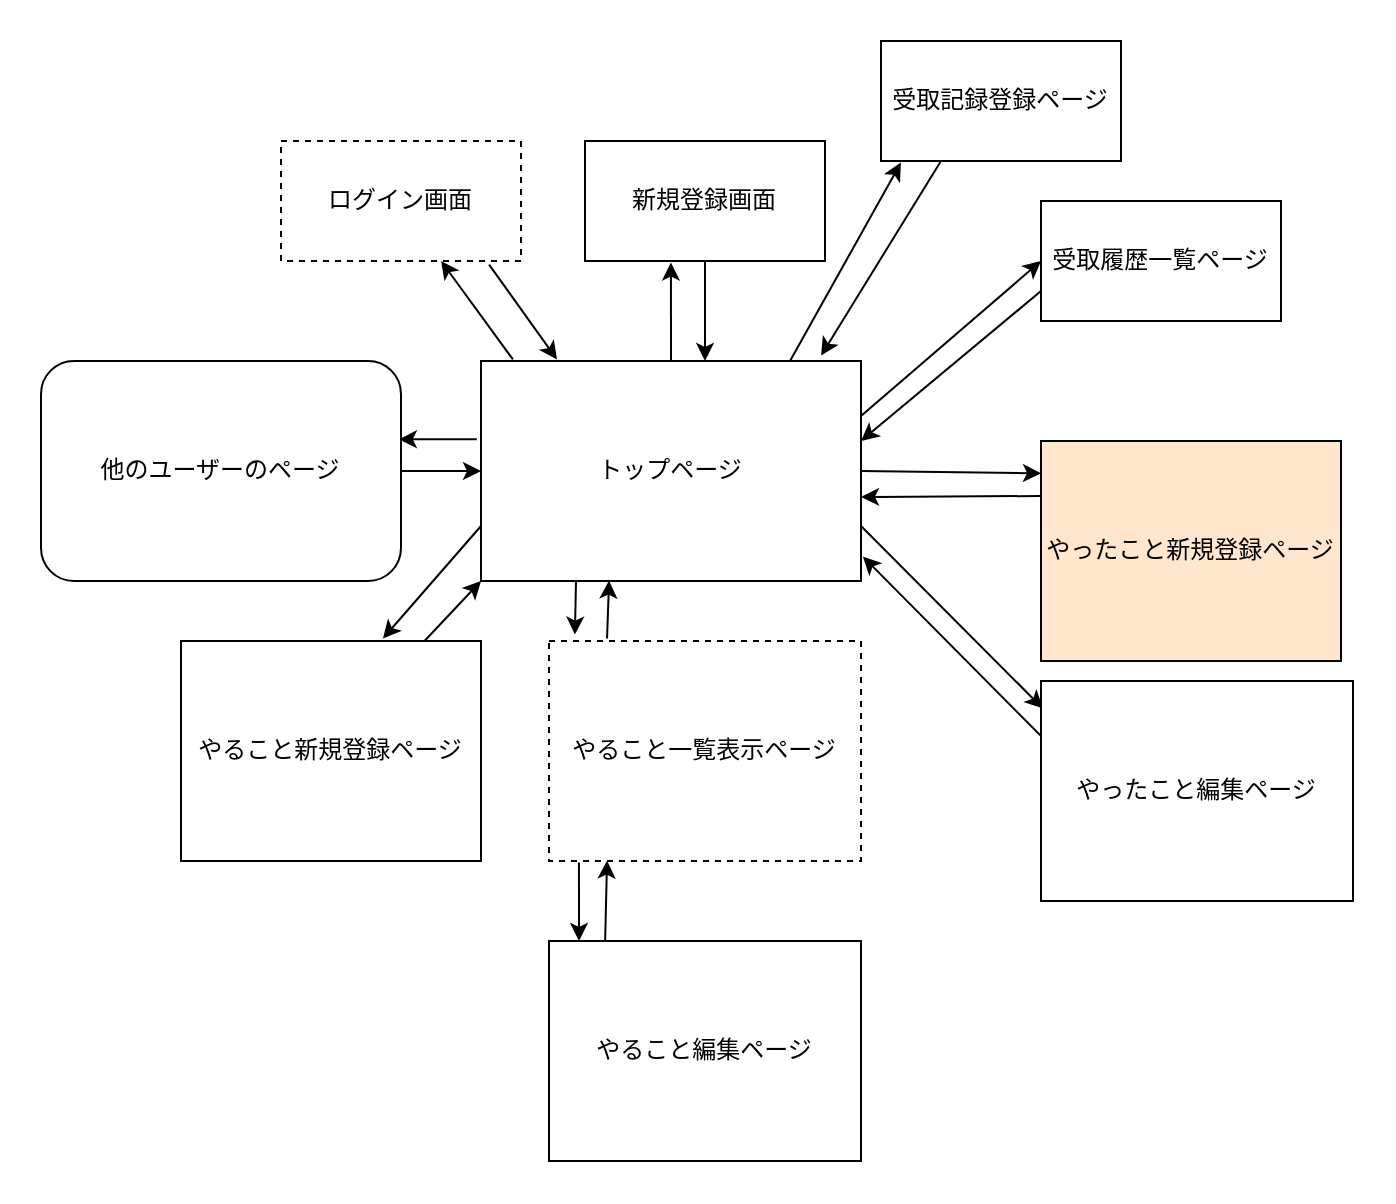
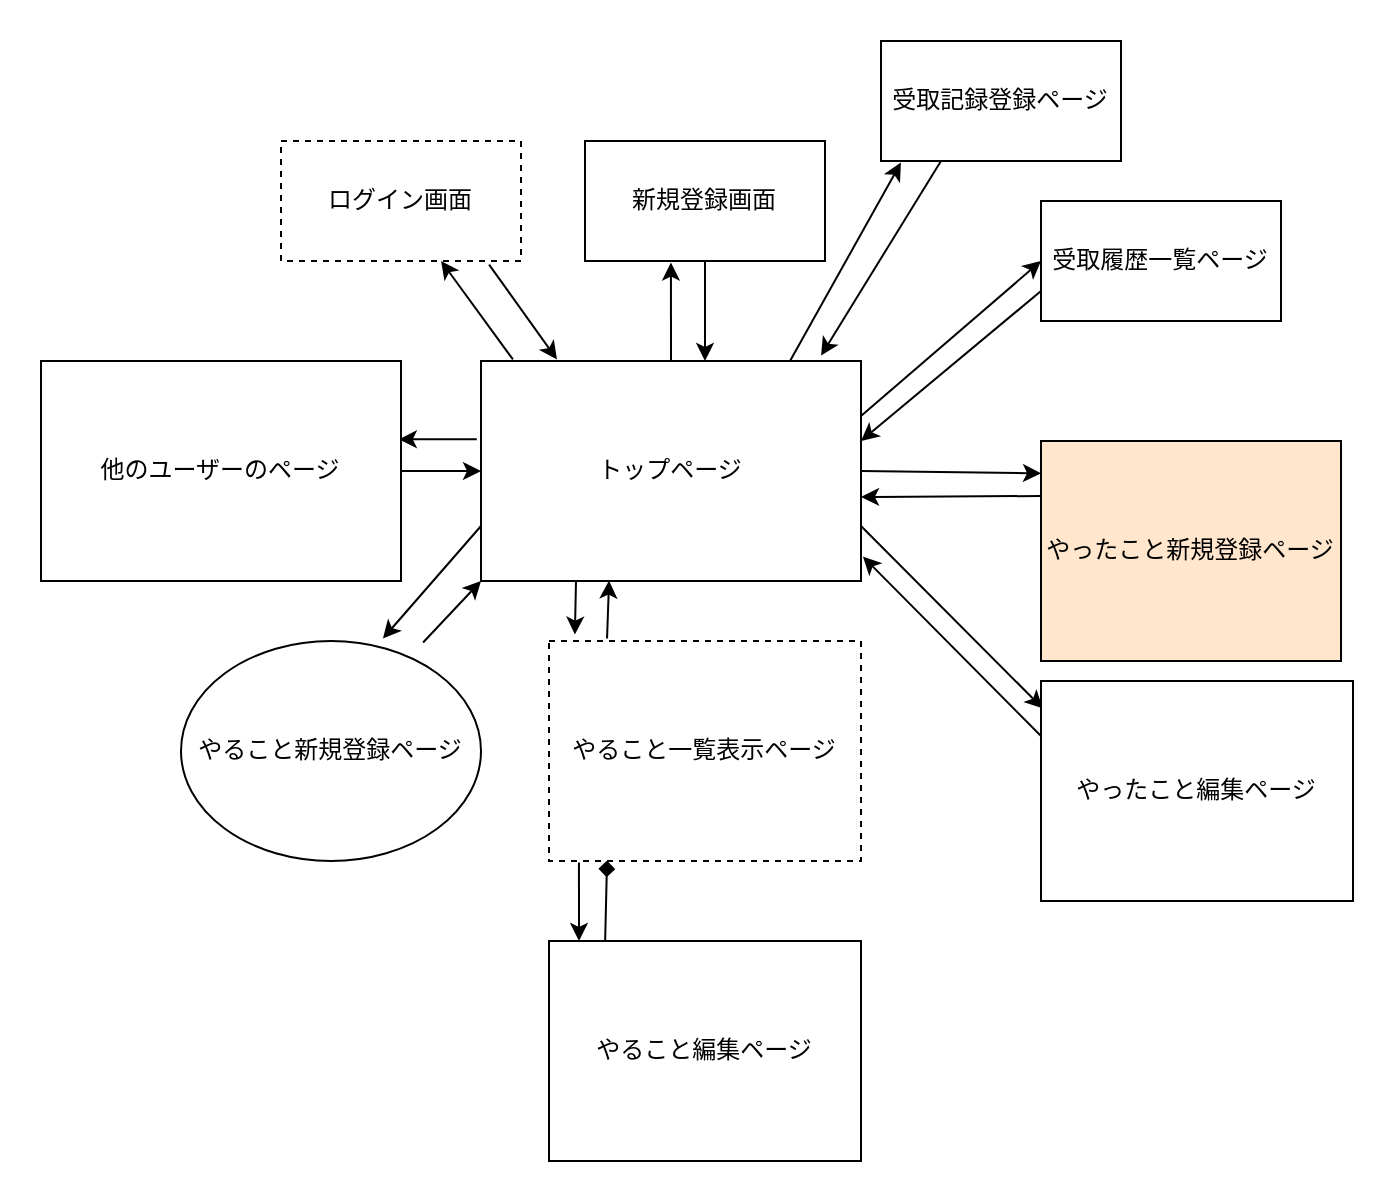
node "他のユーザーのページ": shape rounded rectangle -> rectangle
node "やること新規登録ページ": shape rectangle -> ellipse
edge "やること編集ページ" -> "やること一覧表示ページ": arrowhead classic -> diamond
